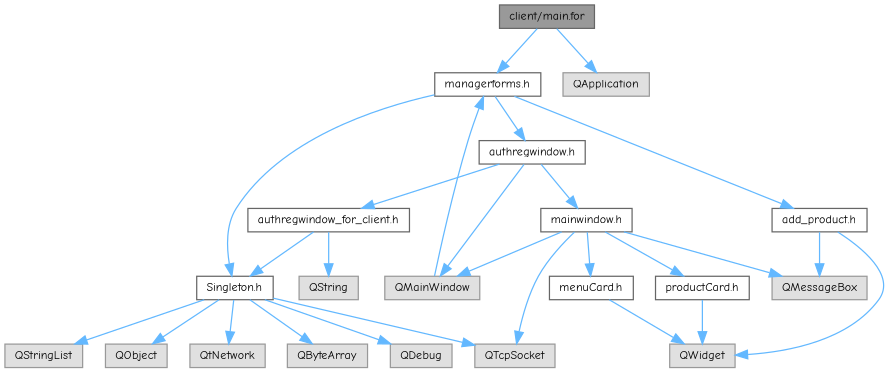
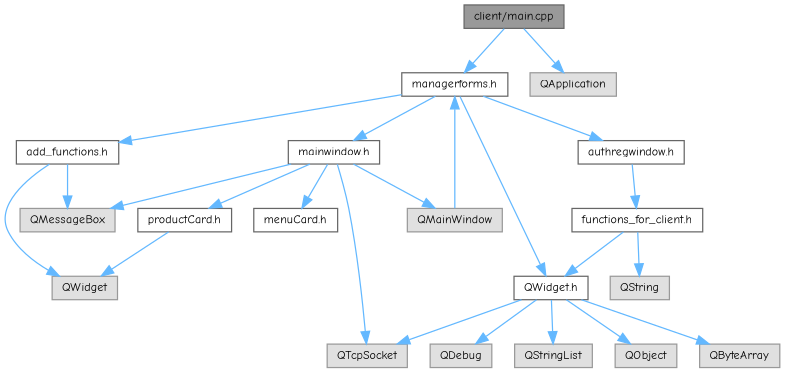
node "client/main.for": label "client/main.for" -> "client/main.cpp"
edge "authregwindow.h" -> "mainwindow.h": now "managerforms.h" -> "mainwindow.h"
edge "authregwindow.h" -> "QMainWindow": removed
node "authregwindow_for_client.h": label "authregwindow_for_client.h" -> "functions_for_client.h"
node "add_product.h": label "add_product.h" -> "add_functions.h"
node "Singleton.h": label "Singleton.h" -> "QWidget.h"
edge "menuCard.h" -> "QWidget": removed
node "QtNetwork": removed
